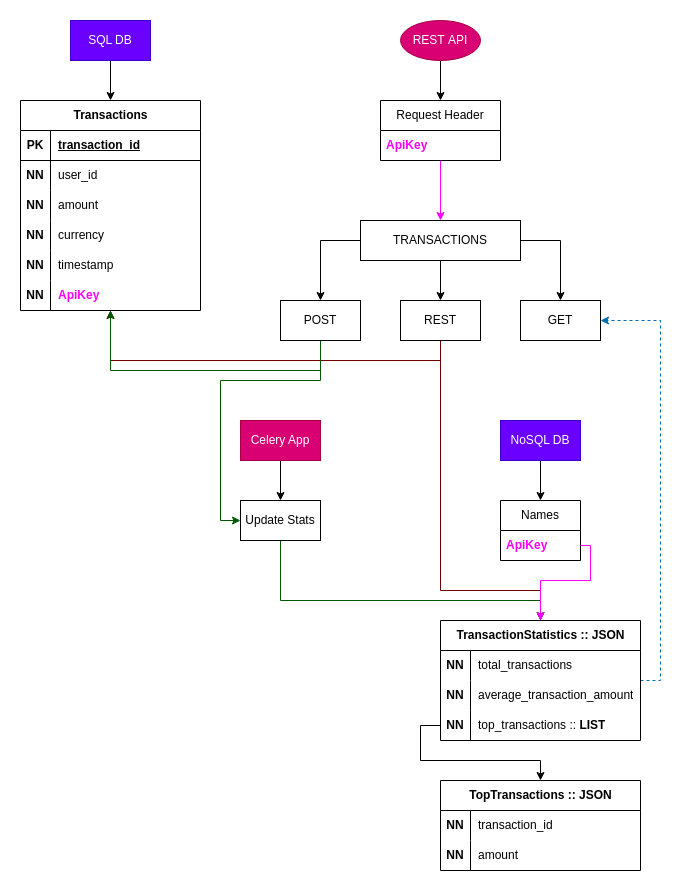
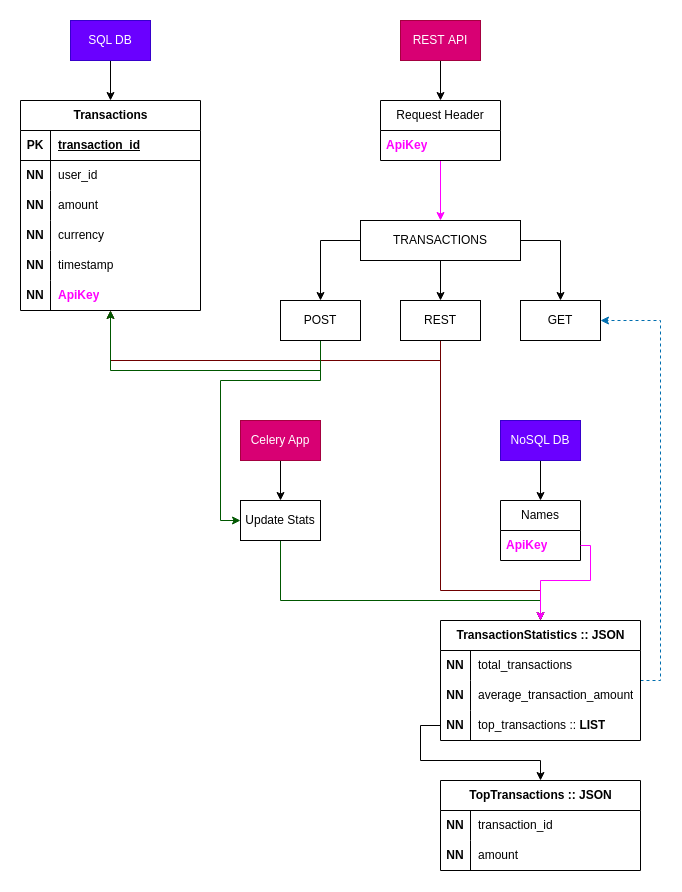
node "REST API": shape ellipse -> rectangle
